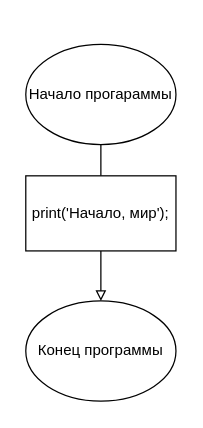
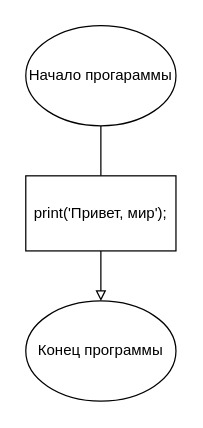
node "Начало прогараммы": moved (101, 94) -> (101, 76)
node "print('Начало, мир');": label "print('Начало, мир');" -> "print('Привет, мир');"
